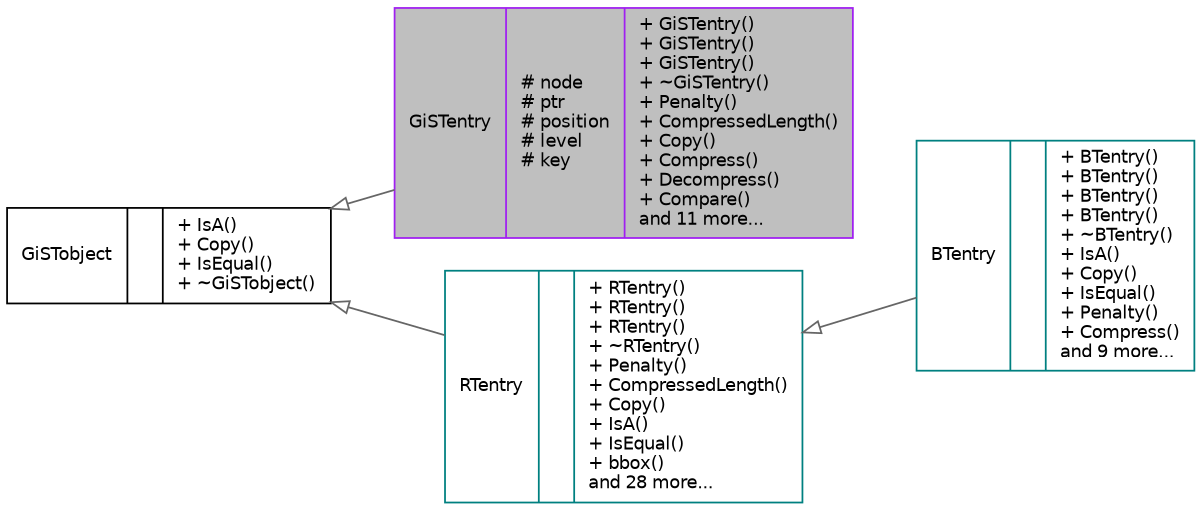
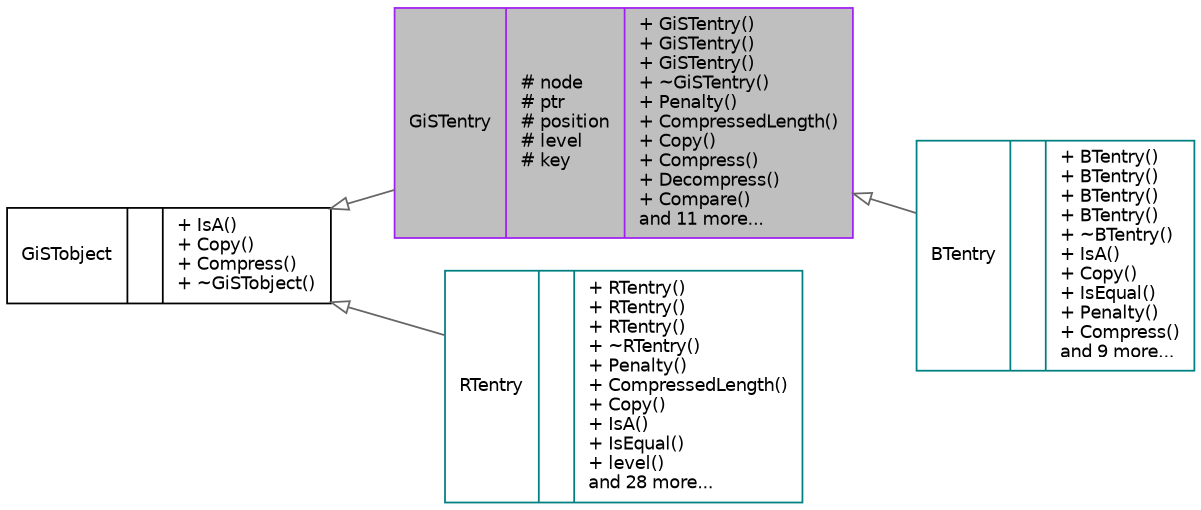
node "GiSTobject": text "+ IsEqual()" -> "+ Compress()"
edge "BTentry" -> "RTentry": now "BTentry" -> "GiSTentry"
node "RTentry": text "+ bbox()" -> "+ level()"
